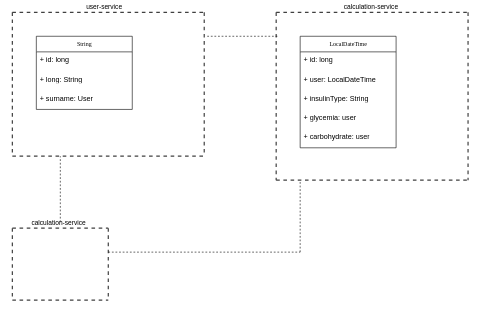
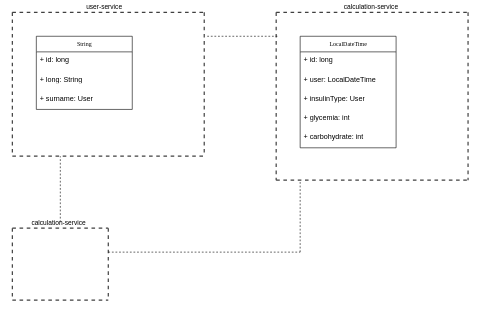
node "+ insulinType: String": label "+ insulinType: String" -> "+ insulinType: User"
node "+ glycemia: user": label "+ glycemia: user" -> "+ glycemia: int"
node "+ carbohydrate: user": label "+ carbohydrate: user" -> "+ carbohydrate: int"
